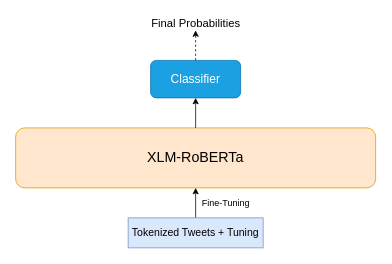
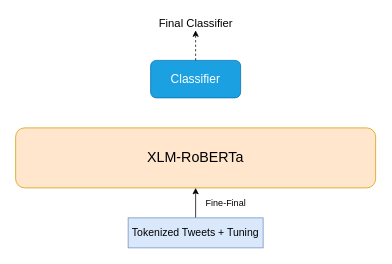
node "Final Probabilities": label "Final Probabilities" -> "Final Classifier"
edge "XLM-RoBERTa" -> "Classifier": removed
node "Fine-Tuning": label "Fine-Tuning" -> "Fine-Final"
